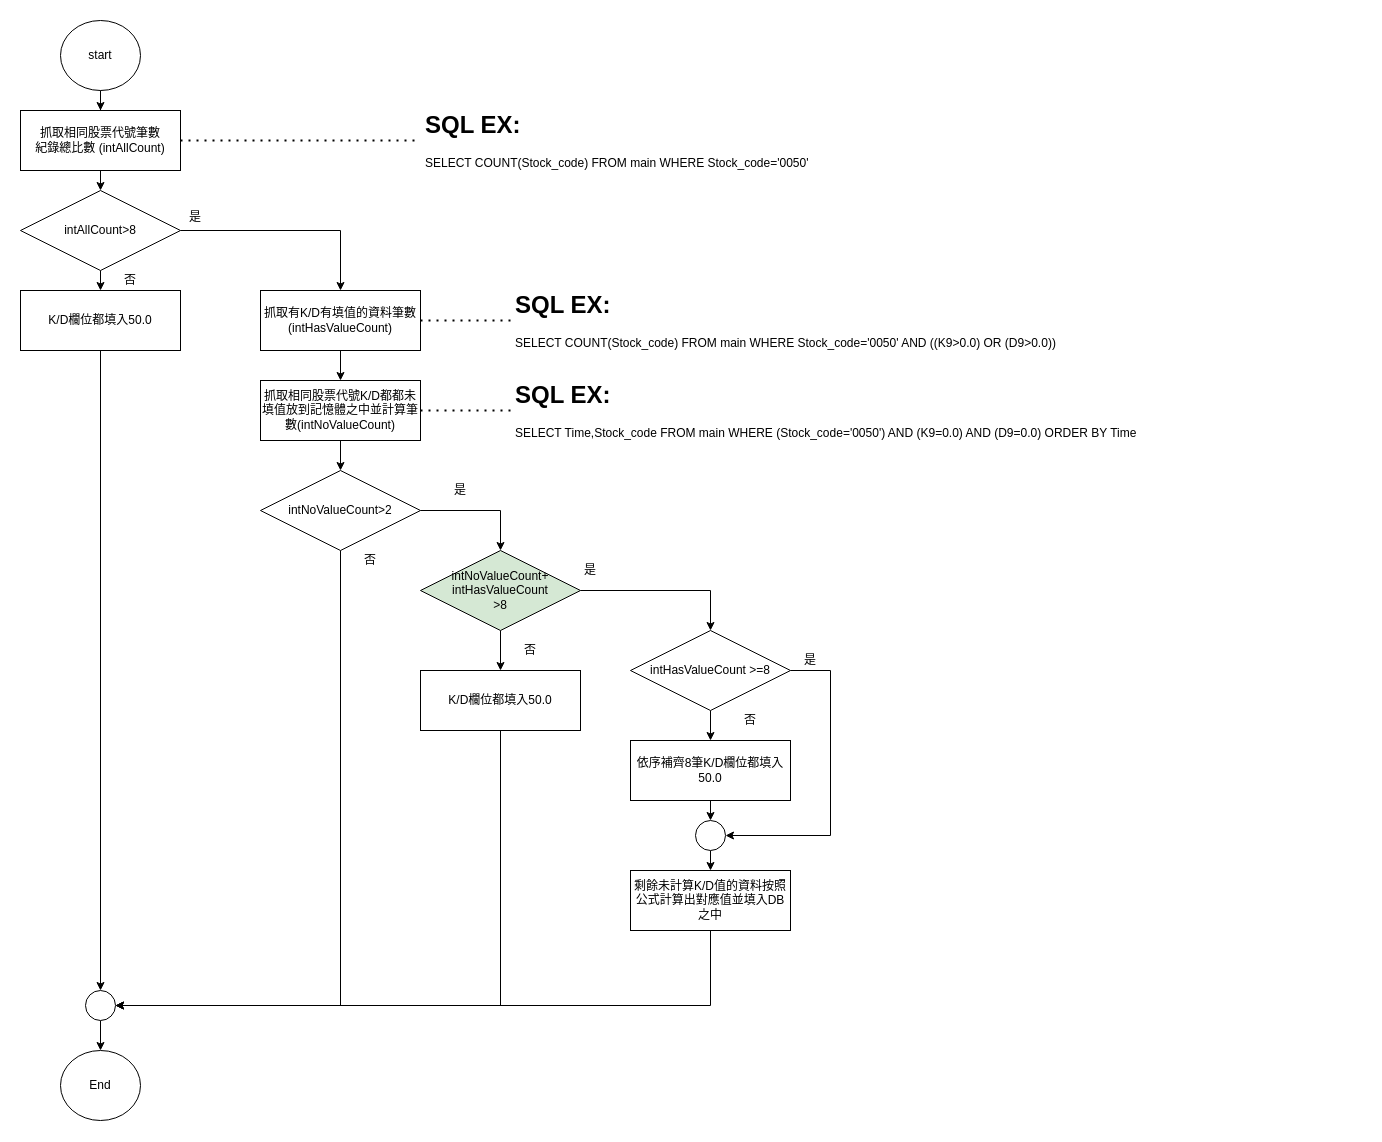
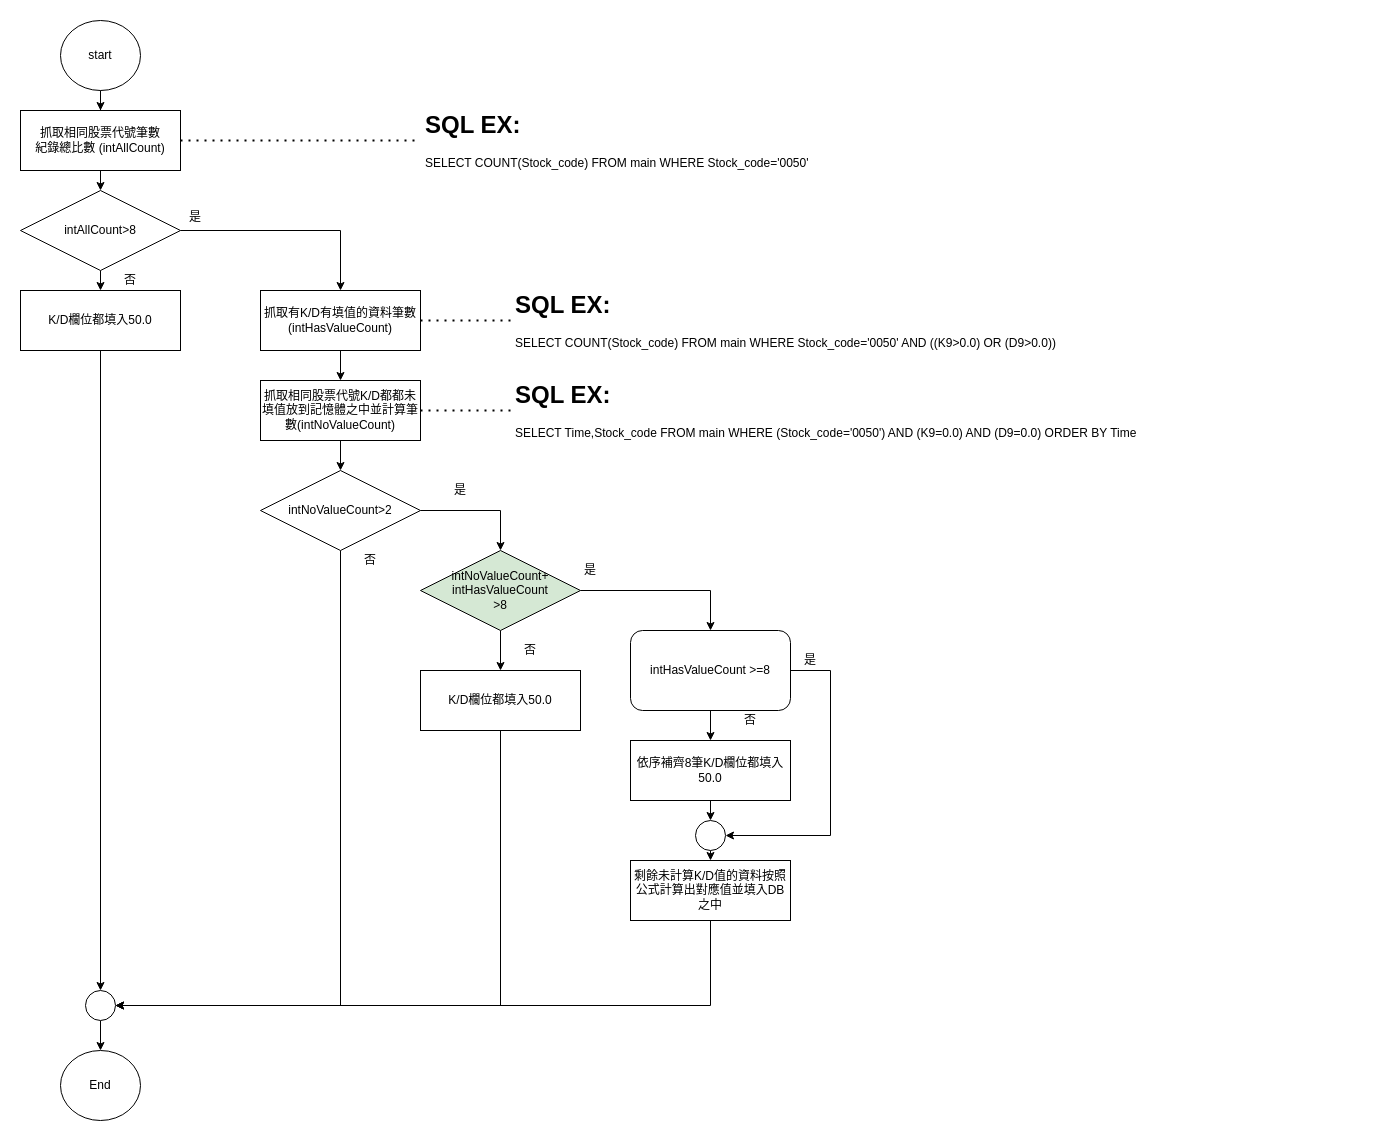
node "intHasValueCount >=8": shape diamond -> rounded rectangle
node "剩餘未計算K/D值的資料按照公式計算出對應值並填入DB之中": moved (711, 901) -> (711, 891)
